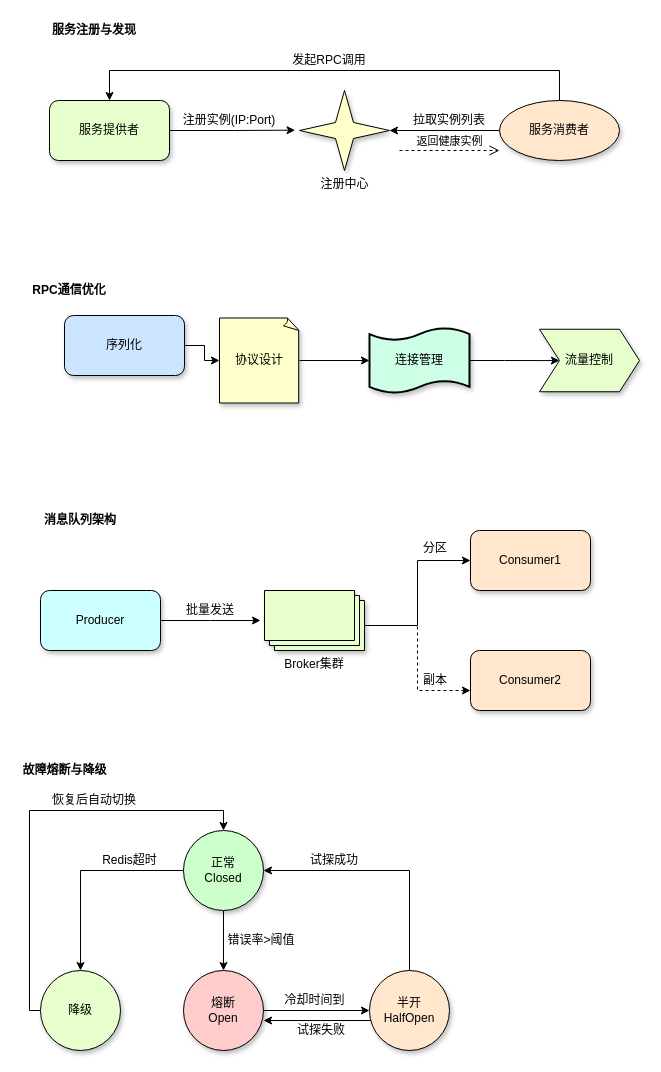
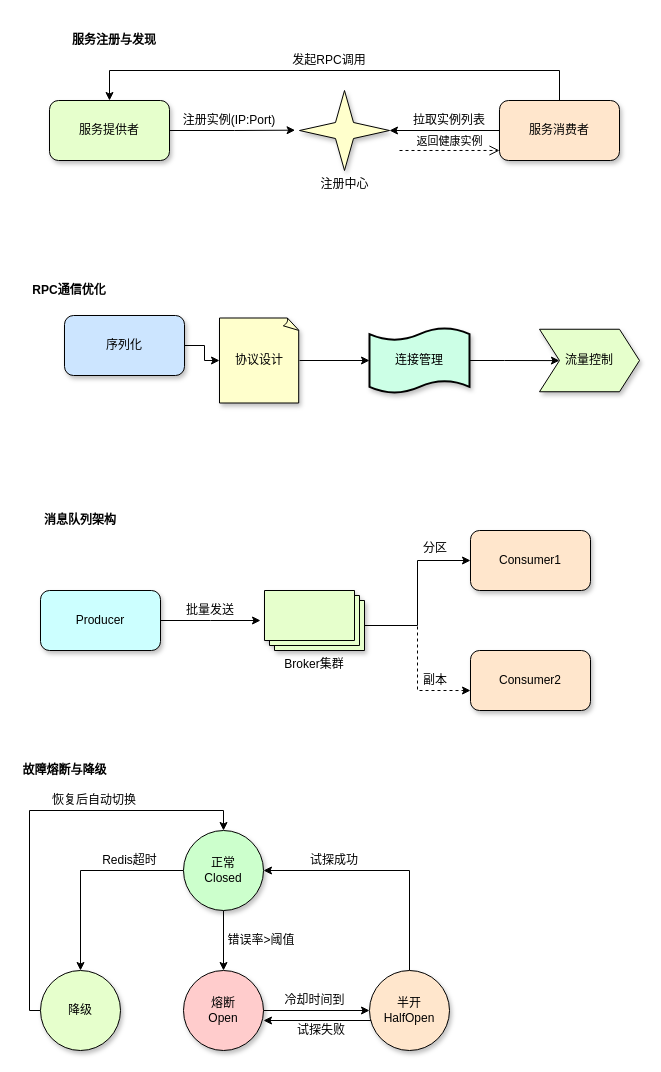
node "服务注册与发现": moved (95, 31) -> (115, 41)
node "服务消费者": shape ellipse -> rounded rectangle
